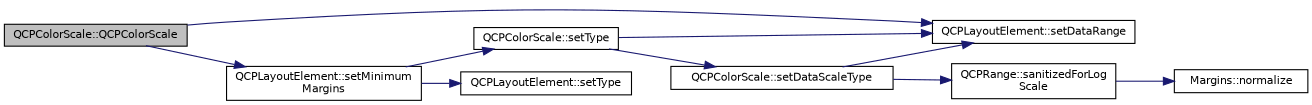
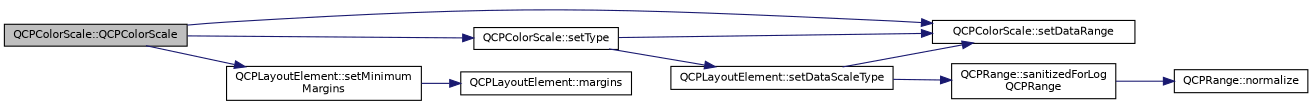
node "QCPLayoutElement::setDataRange": label "QCPLayoutElement::setDataRange" -> "QCPColorScale::setDataRange"
edge "QCPLayoutElement::setMinimum Margins" -> "QCPColorScale::setType": now "QCPColorScale::QCPColorScale" -> "QCPColorScale::setType"
node "QCPColorScale::setDataScaleType": label "QCPColorScale::setDataScaleType" -> "QCPLayoutElement::setDataScaleType"
node "QCPRange::sanitizedForLog Scale": label "QCPRange::sanitizedForLog Scale" -> "QCPRange::sanitizedForLog QCPRange"
node "Margins::normalize": label "Margins::normalize" -> "QCPRange::normalize"
node "QCPLayoutElement::setType": label "QCPLayoutElement::setType" -> "QCPLayoutElement::margins"
